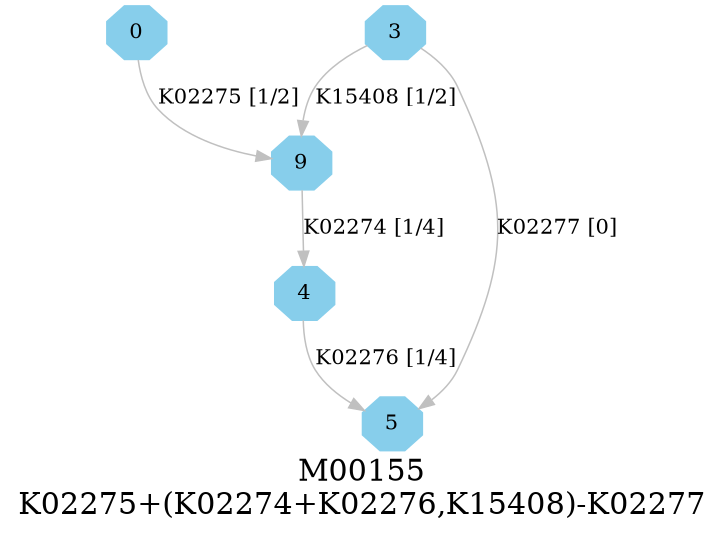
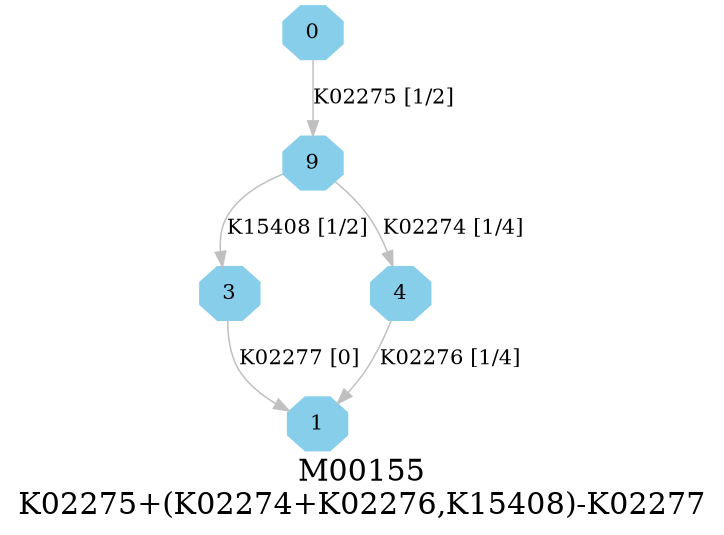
edge "3" -> "9": reversed
node "5": label "5" -> "1"
